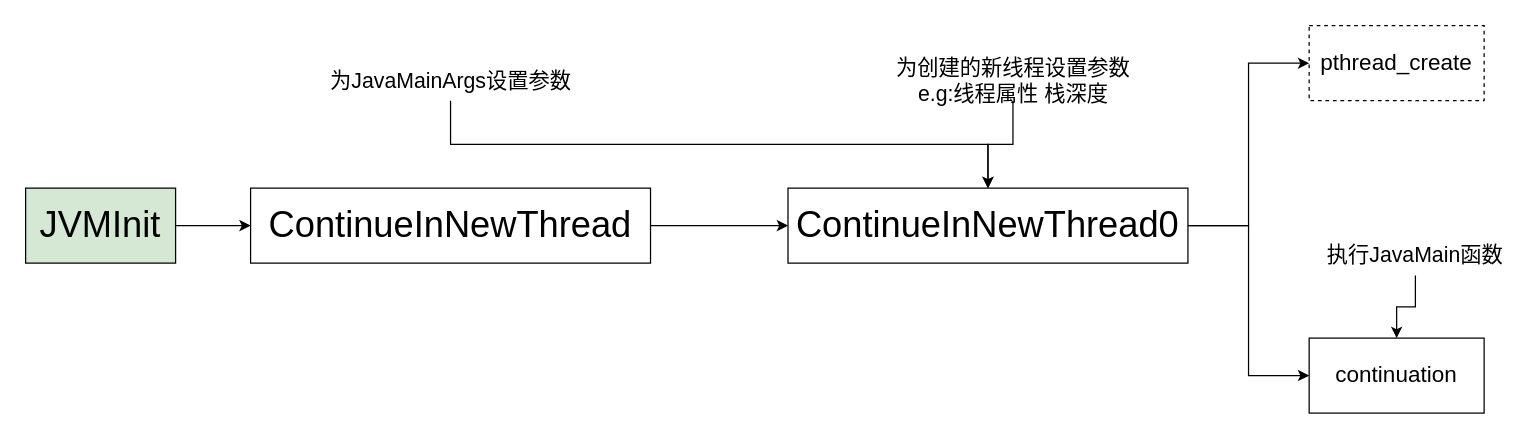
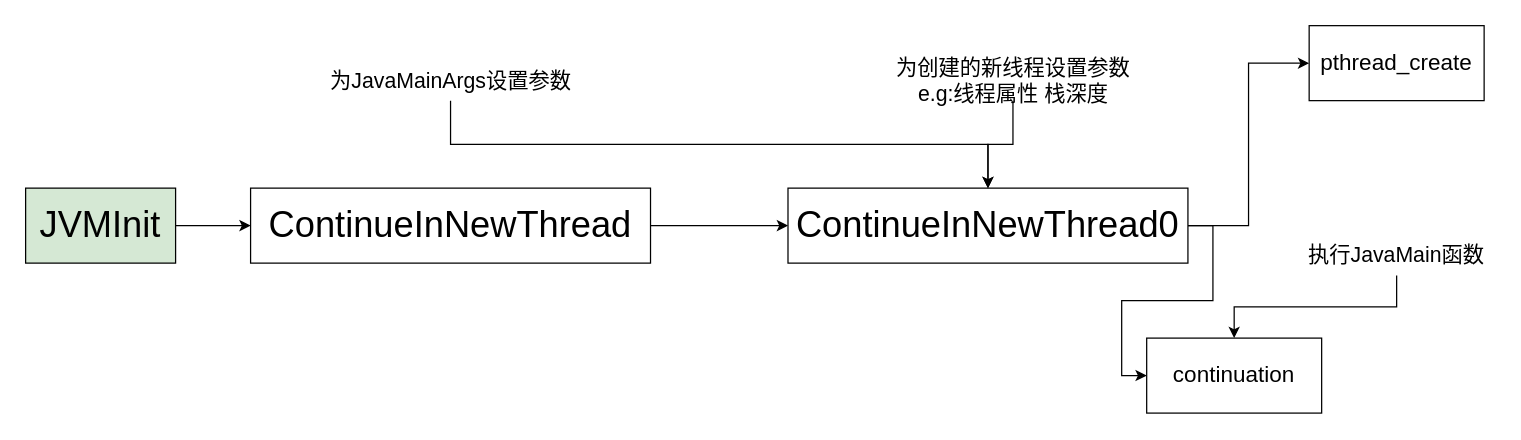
node "pthread_create": style dashed -> solid
node "执行JavaMain函数": moved (1416, 257) -> (1397, 257)
node "continuation": moved (1397, 376) -> (1234, 376)
